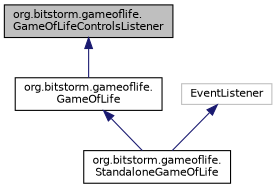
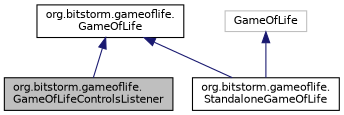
edge "org.bitstorm.gameoflife. GameOfLife" -> "org.bitstorm.gameoflife. GameOfLifeControlsListener": reversed
node "EventListener": label "EventListener" -> "GameOfLife"
